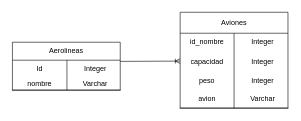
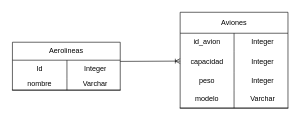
node "id_nombre": label "id_nombre" -> "id_avion"
node "avion": label "avion" -> "modelo"
